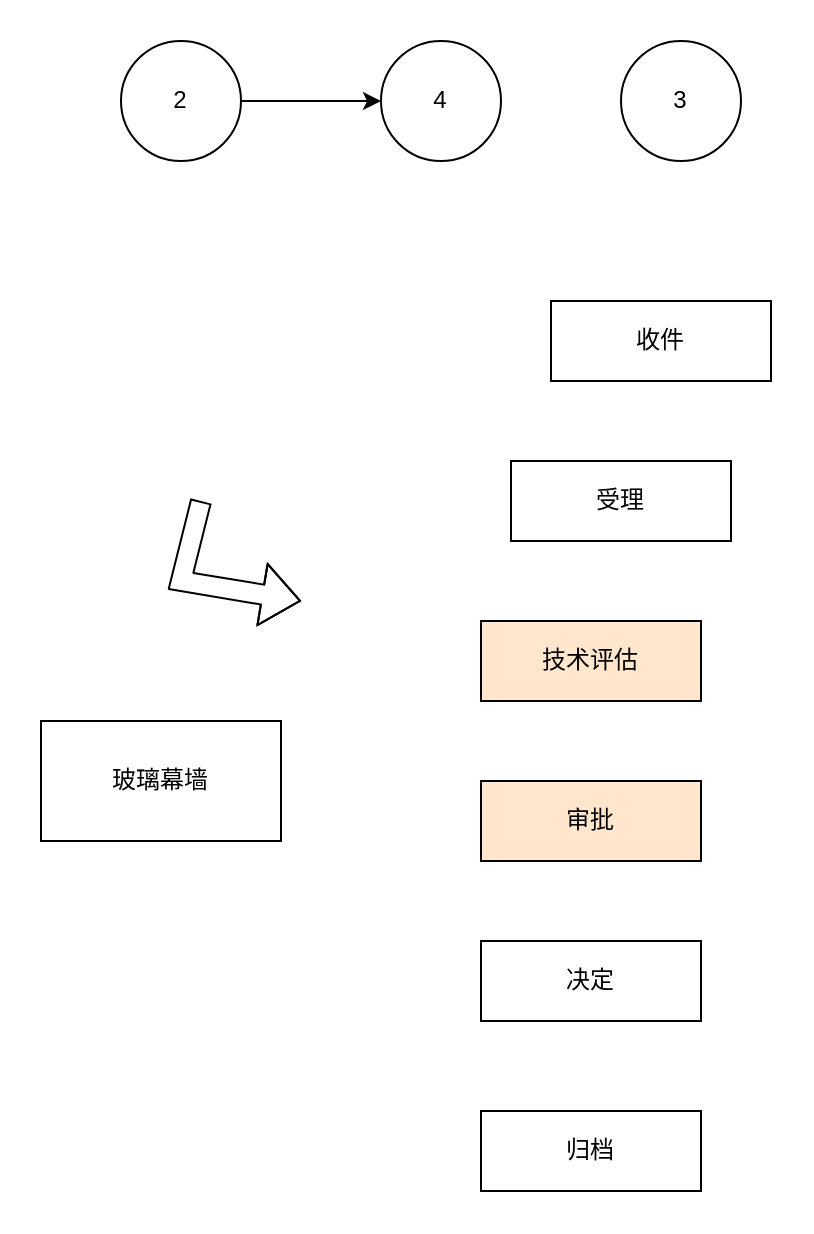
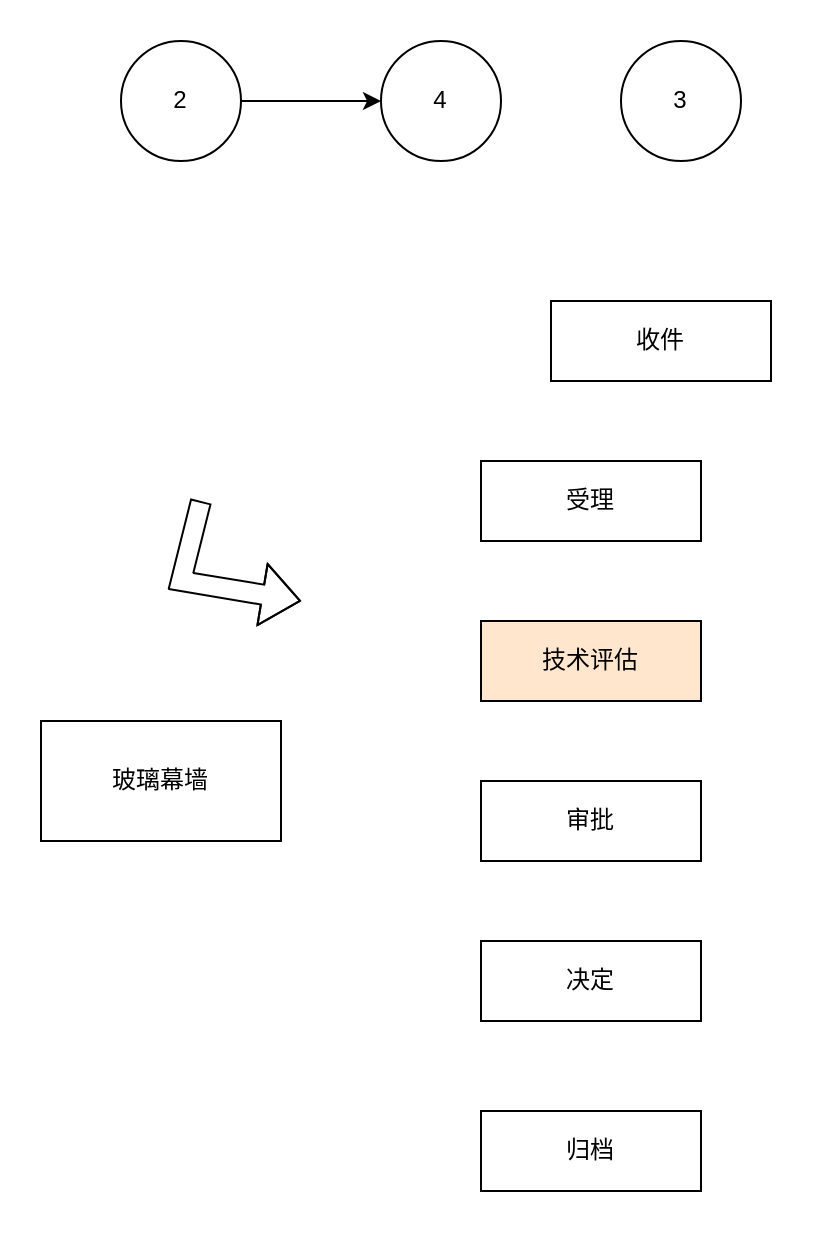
node "受理": moved (621, 501) -> (591, 501)
node "审批": fillcolor #ffe6cc -> #ffffff
